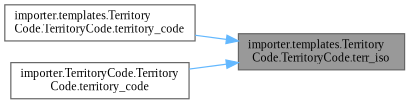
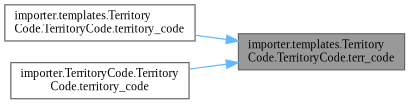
node "importer.templates.Territory Code.TerritoryCode.terr_iso": label "importer.templates.Territory Code.TerritoryCode.terr_iso" -> "importer.templates.Territory Code.TerritoryCode.terr_code"
